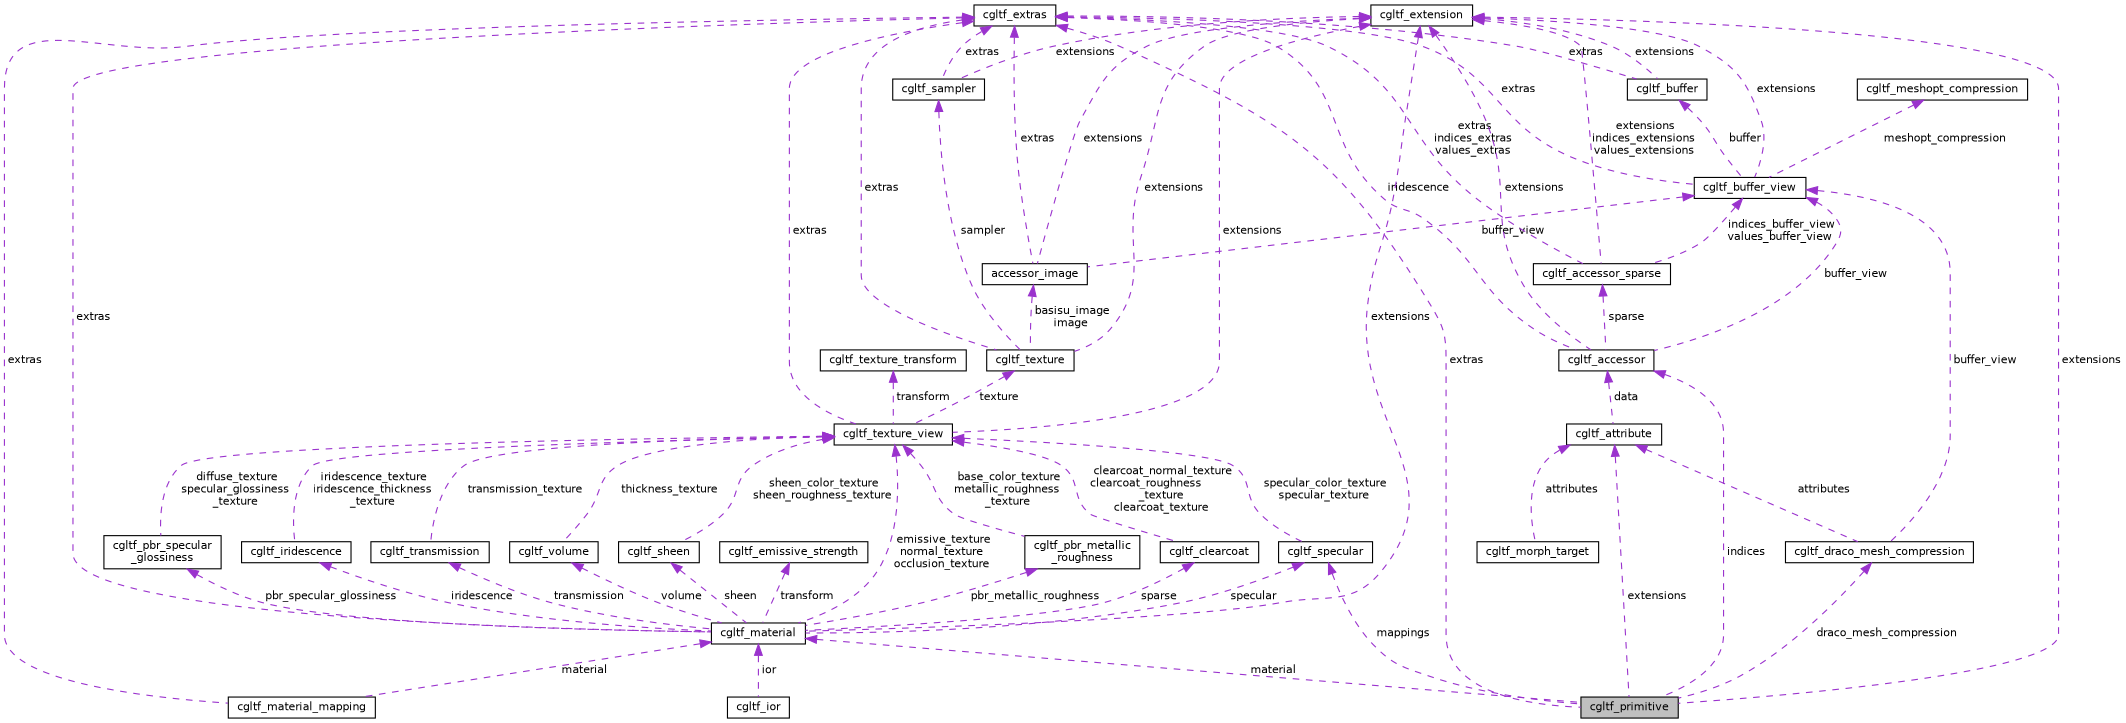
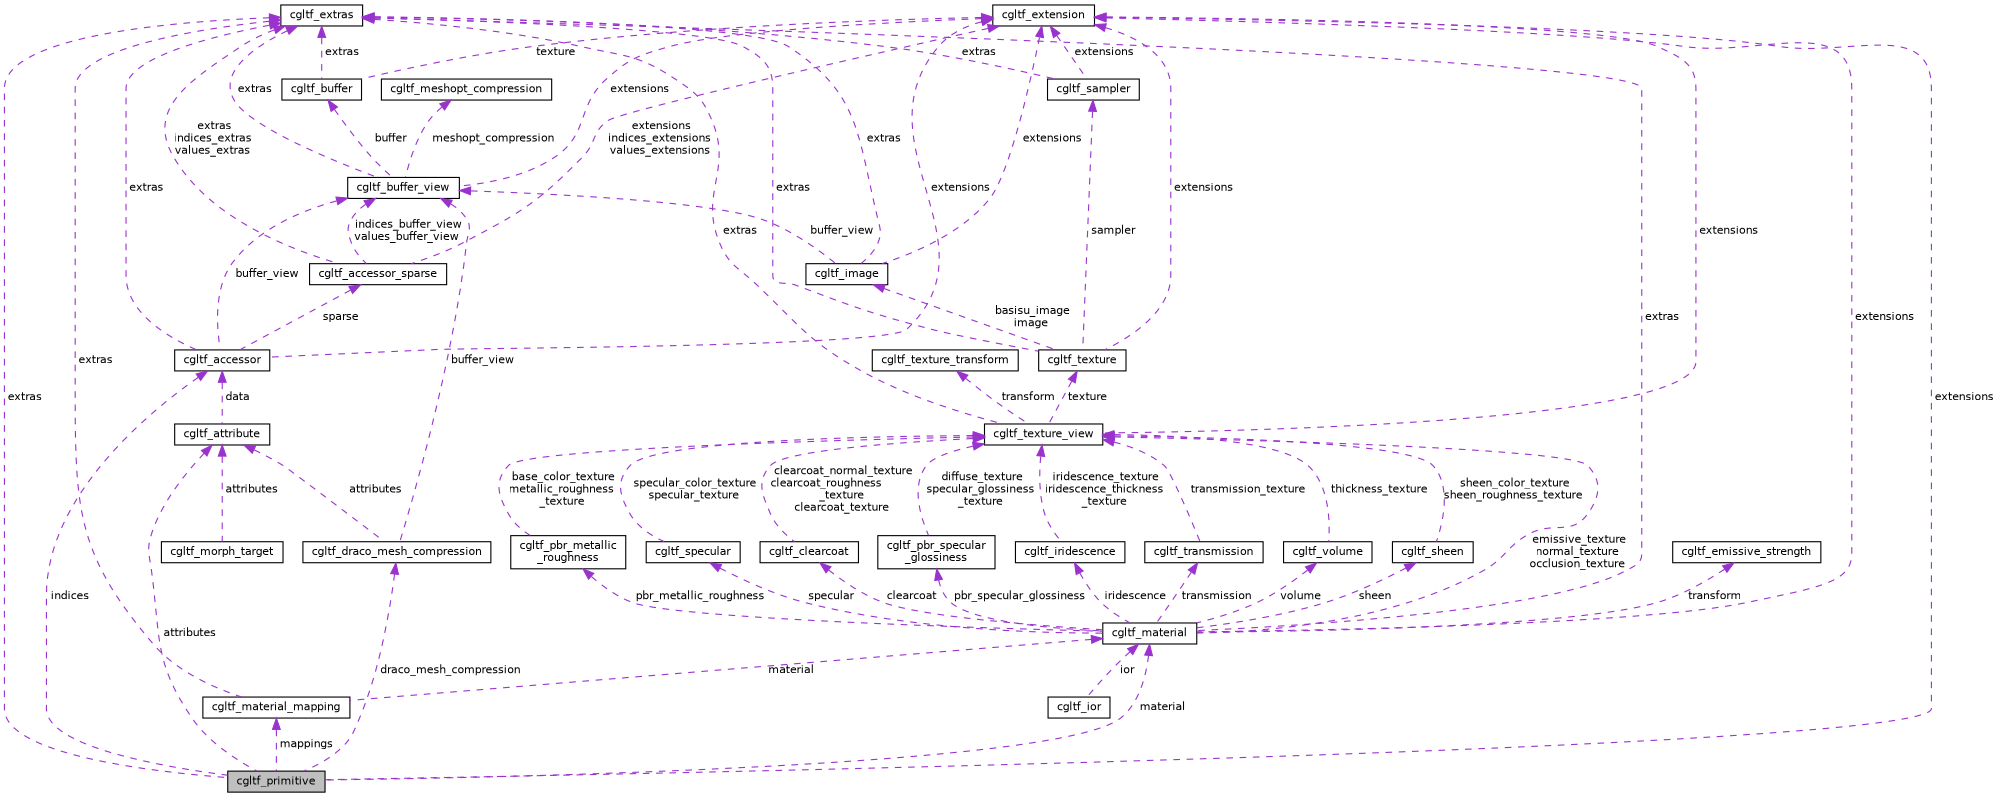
edge "cgltf_buffer" -> "cgltf_extension": label " extensions" -> " texture"
edge "cgltf_accessor" -> "cgltf_extras": label " iridescence" -> " extras"
node "accessor_image": label "accessor_image" -> "cgltf_image"
edge "cgltf_material" -> "cgltf_clearcoat": label " sparse" -> " clearcoat"
edge "cgltf_primitive" -> "cgltf_attribute": label " extensions" -> " attributes"
edge "cgltf_primitive" -> "cgltf_specular": now "cgltf_primitive" -> "cgltf_material_mapping"
